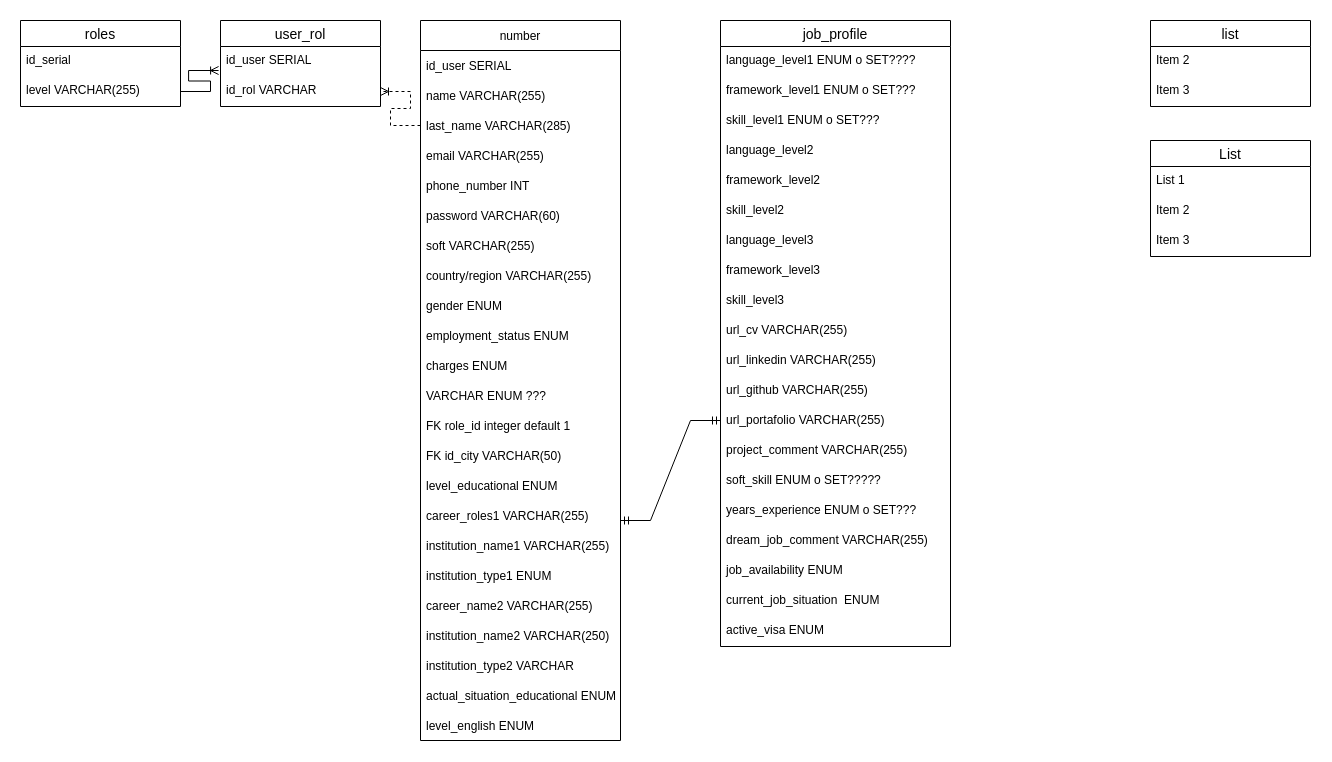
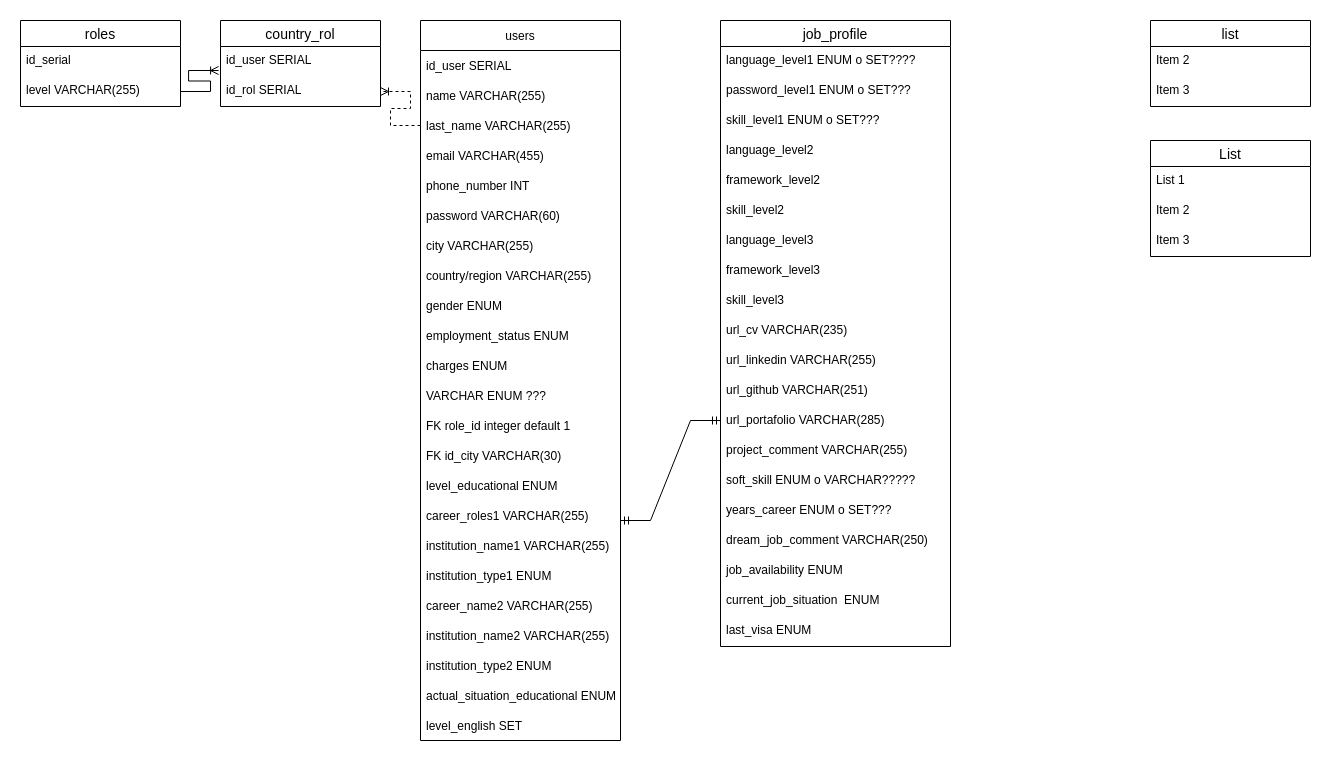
node "user_rol": label "user_rol" -> "country_rol"
node "number": label "number" -> "users"
node "id_rol VARCHAR": label "id_rol VARCHAR" -> "id_rol SERIAL"
node "framework_level1 ENUM o SET???": label "framework_level1 ENUM o SET???" -> "password_level1 ENUM o SET???"
node "last_name VARCHAR(285)": label "last_name VARCHAR(285)" -> "last_name VARCHAR(255)"
node "email VARCHAR(255)": label "email VARCHAR(255)" -> "email VARCHAR(455)"
node "soft VARCHAR(255)": label "soft VARCHAR(255)" -> "city VARCHAR(255)"
node "url_cv VARCHAR(255)": label "url_cv VARCHAR(255)" -> "url_cv VARCHAR(235)"
node "url_github VARCHAR(255)": label "url_github VARCHAR(255)" -> "url_github VARCHAR(251)"
node "url_portafolio VARCHAR(255)": label "url_portafolio VARCHAR(255)" -> "url_portafolio VARCHAR(285)"
node "FK id_city VARCHAR(50)": label "FK id_city VARCHAR(50)" -> "FK id_city VARCHAR(30)"
node "soft_skill ENUM o SET?????": label "soft_skill ENUM o SET?????" -> "soft_skill ENUM o VARCHAR?????"
node "years_experience ENUM o SET???": label "years_experience ENUM o SET???" -> "years_career ENUM o SET???"
node "dream_job_comment VARCHAR(255)": label "dream_job_comment VARCHAR(255)" -> "dream_job_comment VARCHAR(250)"
node "active_visa ENUM": label "active_visa ENUM" -> "last_visa ENUM"
node "institution_name2 VARCHAR(250)": label "institution_name2 VARCHAR(250)" -> "institution_name2 VARCHAR(255)"
node "institution_type2 VARCHAR": label "institution_type2 VARCHAR" -> "institution_type2 ENUM"
node "level_english ENUM": label "level_english ENUM" -> "level_english SET"
